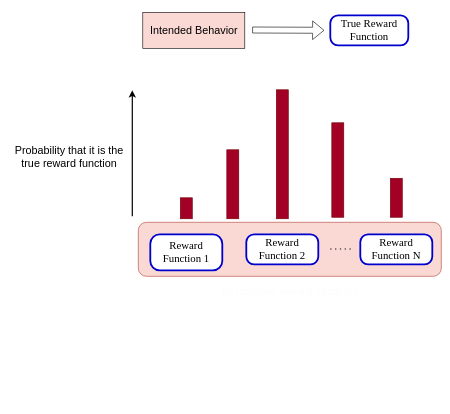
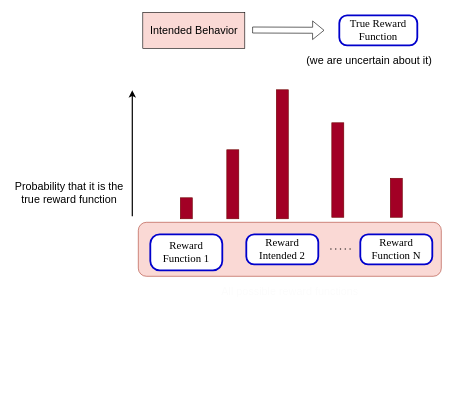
node "True Reward Function": moved (369, 30) -> (378, 30)
node "(we are uncertain about it)": added
node "Probability that it is the true reward function": moved (69, 157) -> (69, 193)
node "Reward Function 2": label "Reward Function 2" -> "Reward Intended 2"
